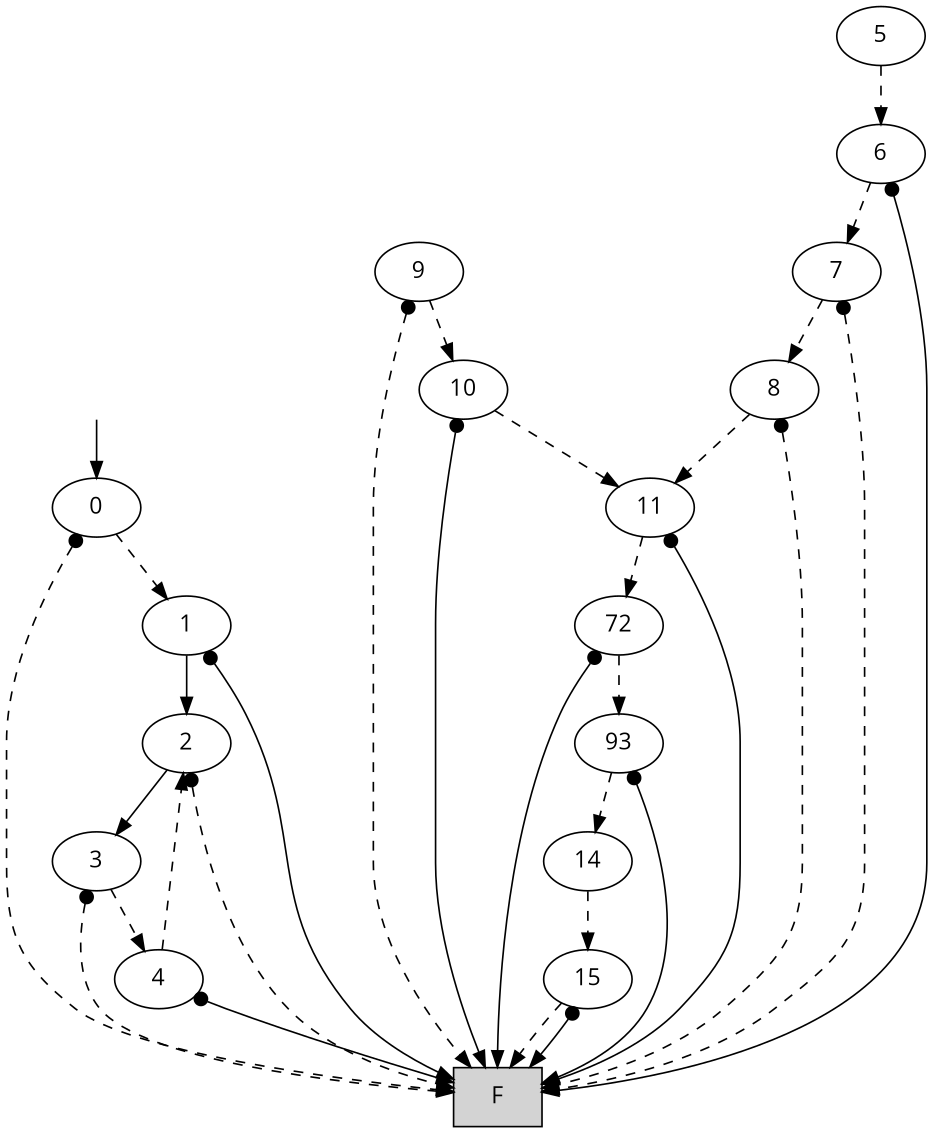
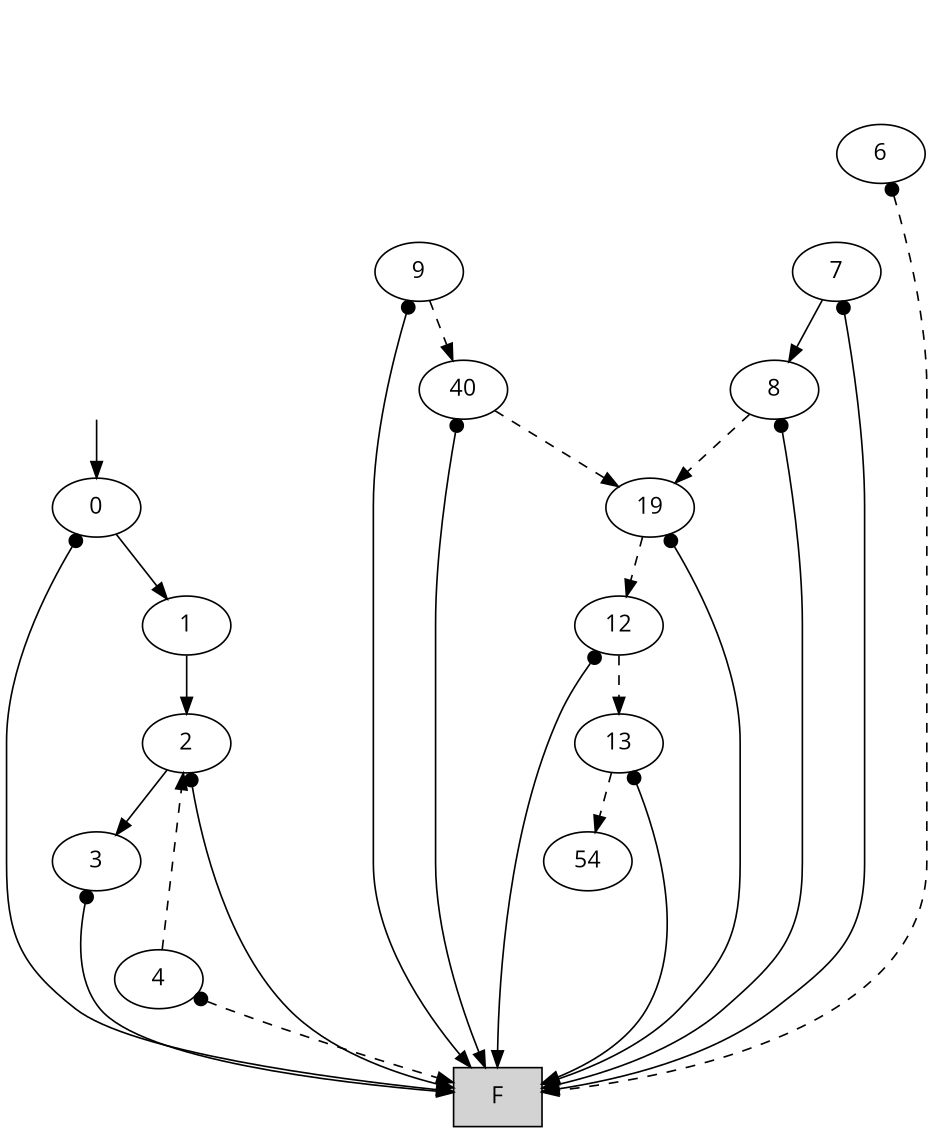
node "5": removed
edge "6" -> "7": removed
edge "7" -> "8": style dashed -> solid
node "10": label "10" -> "40"
node "11": label "11" -> "19"
edge "0" -> "1": style dashed -> solid
node "72": label "72" -> "12"
edge "9" -- "F": style dashed -> solid
node "93": label "93" -> "13"
edge "6" -- "F": style solid -> dashed
edge "7" -- "F": style dashed -> solid
edge "8" -- "F": style dashed -> solid
node "14": label "14" -> "54"
edge "1" -- "F": removed
edge "3" -> "4": removed
edge "0" -- "F": style dashed -> solid
edge "2" -- "F": style dashed -> solid
node "15": removed
edge "3" -- "F": style dashed -> solid
edge "4" -- "F": style solid -> dashed
